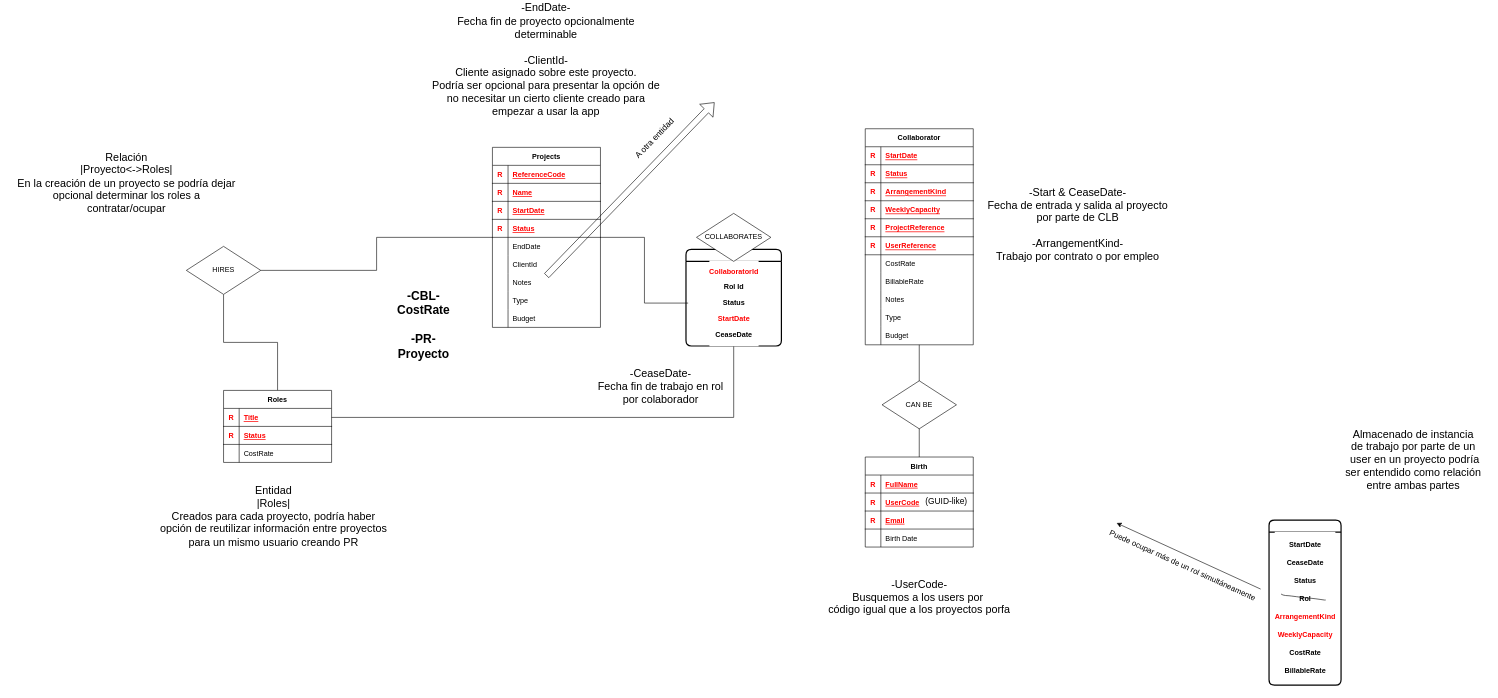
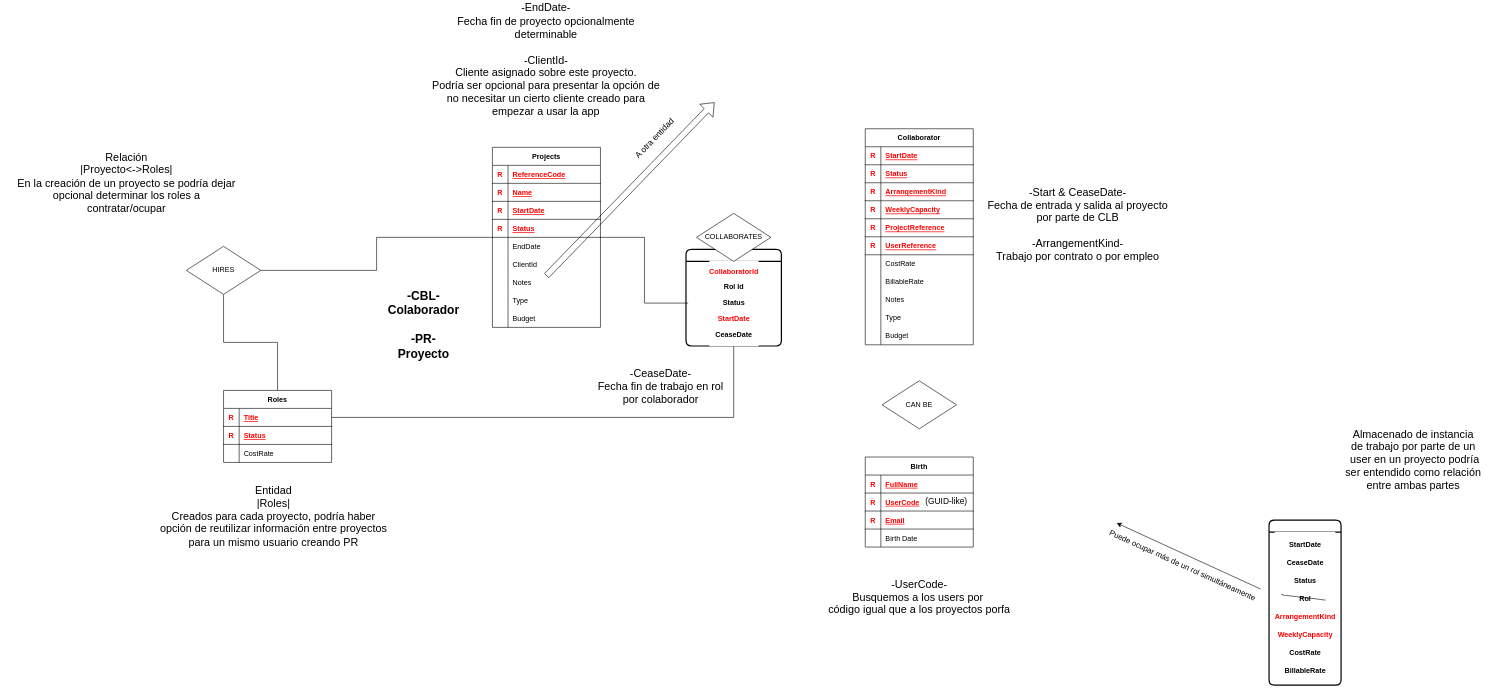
node "-CBL- CostRate -PR- Proyecto": label "-CBL- CostRate -PR- Proyecto" -> "-CBL- Colaborador -PR- Proyecto"
edge "Collaborator" -- "Birth": removed
